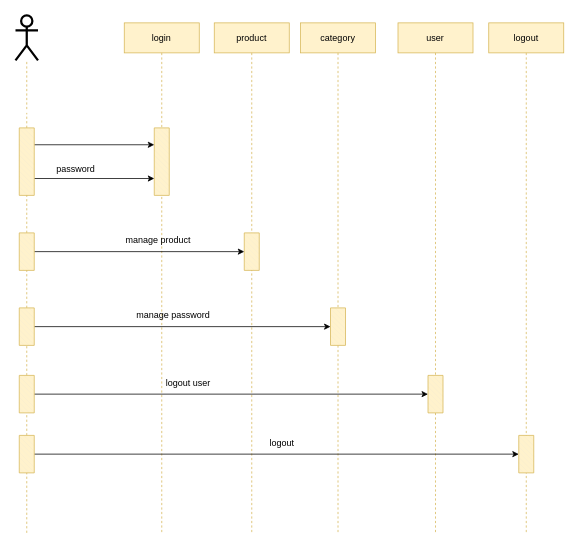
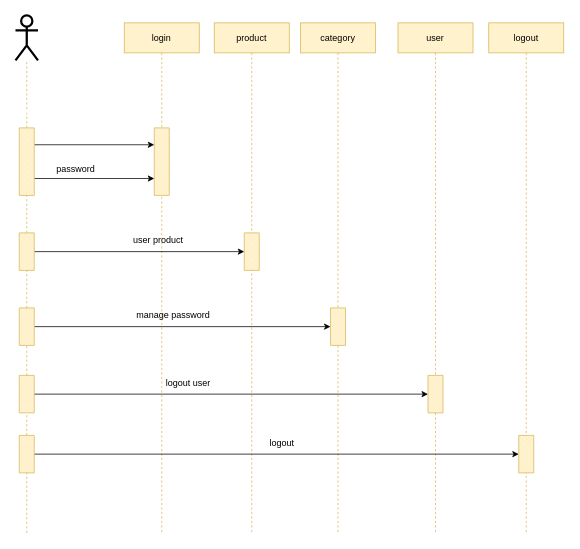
node "manage product": label "manage product" -> "user product"
